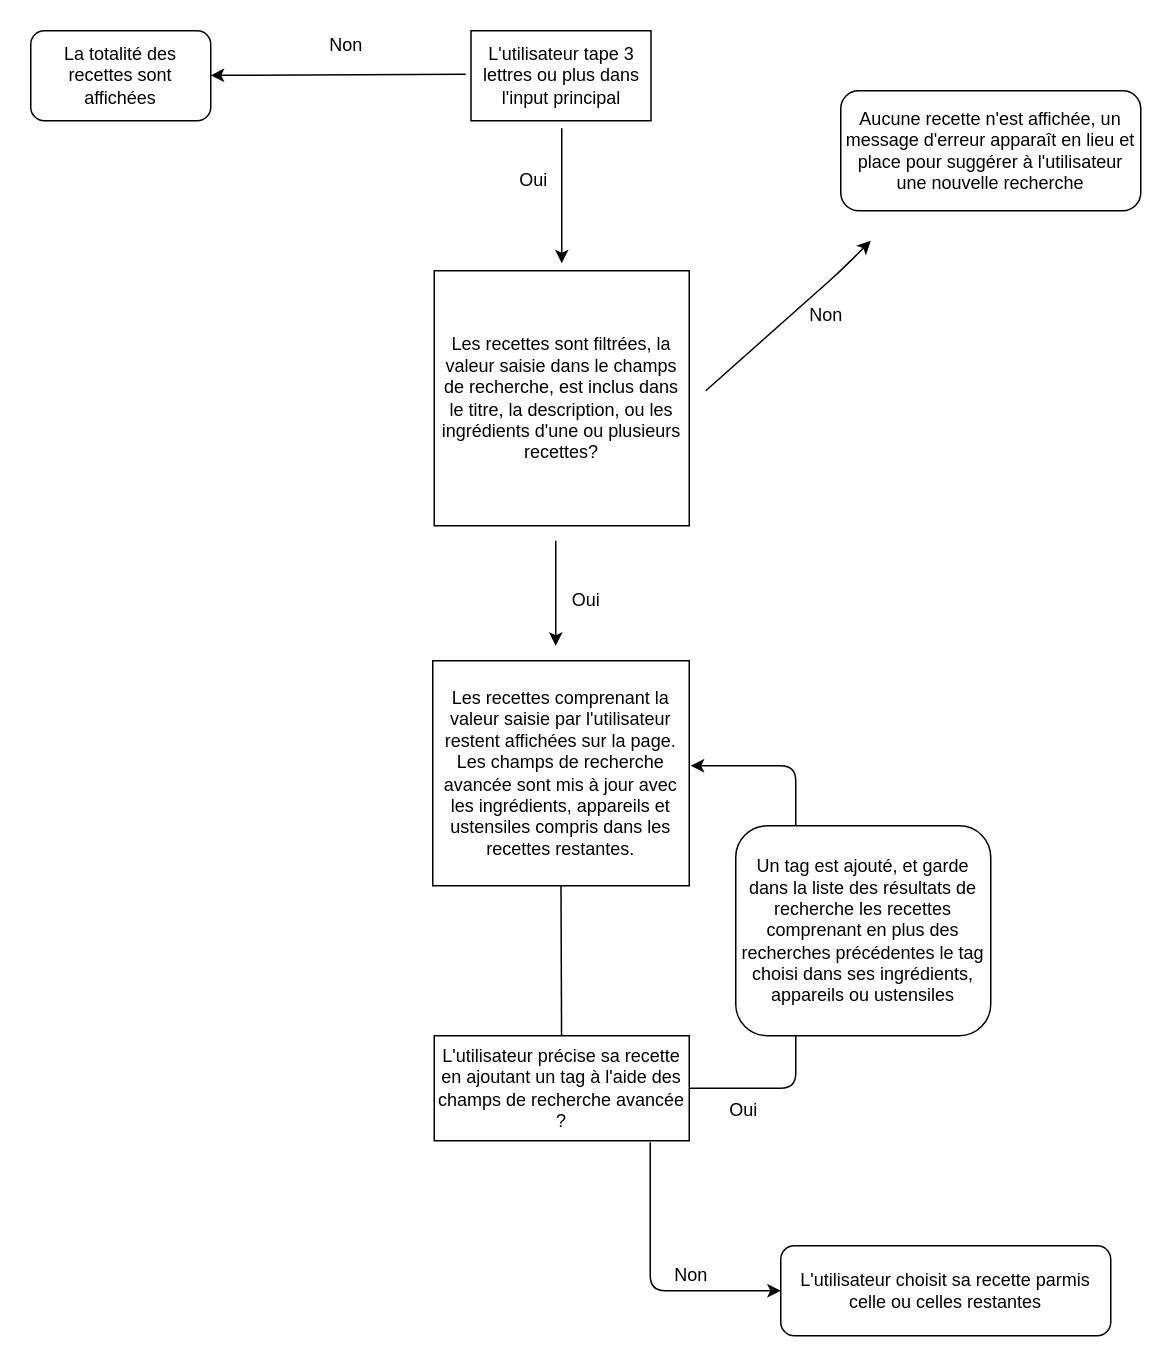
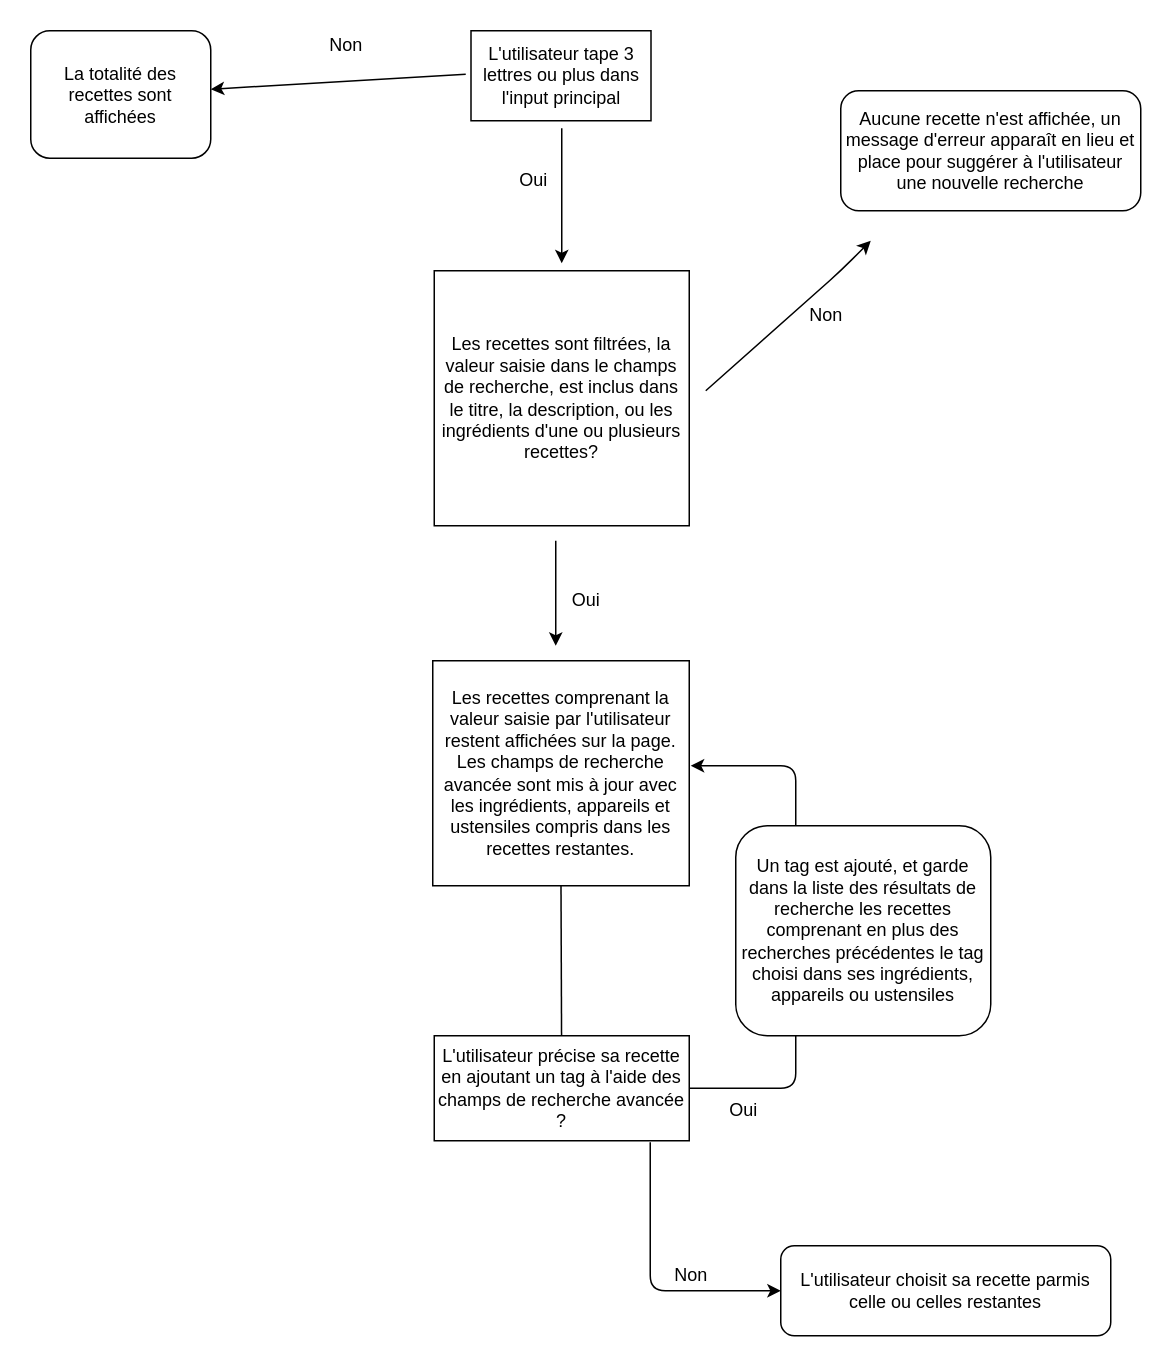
node "La totalité des recettes sont affichées": size 180x90 -> 180x128
